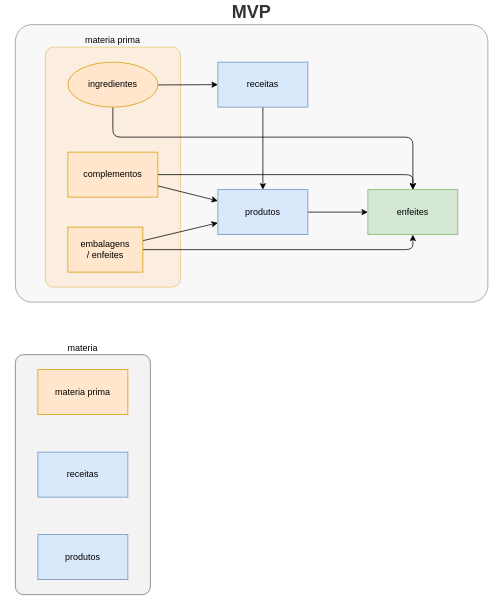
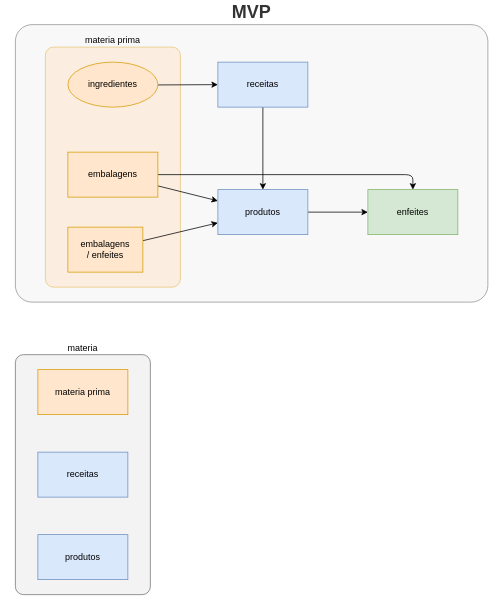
edge "ingredientes" -> "enfeites": removed
node "complementos": label "complementos" -> "embalagens"
edge "embalagens / enfeites" -> "enfeites": removed
